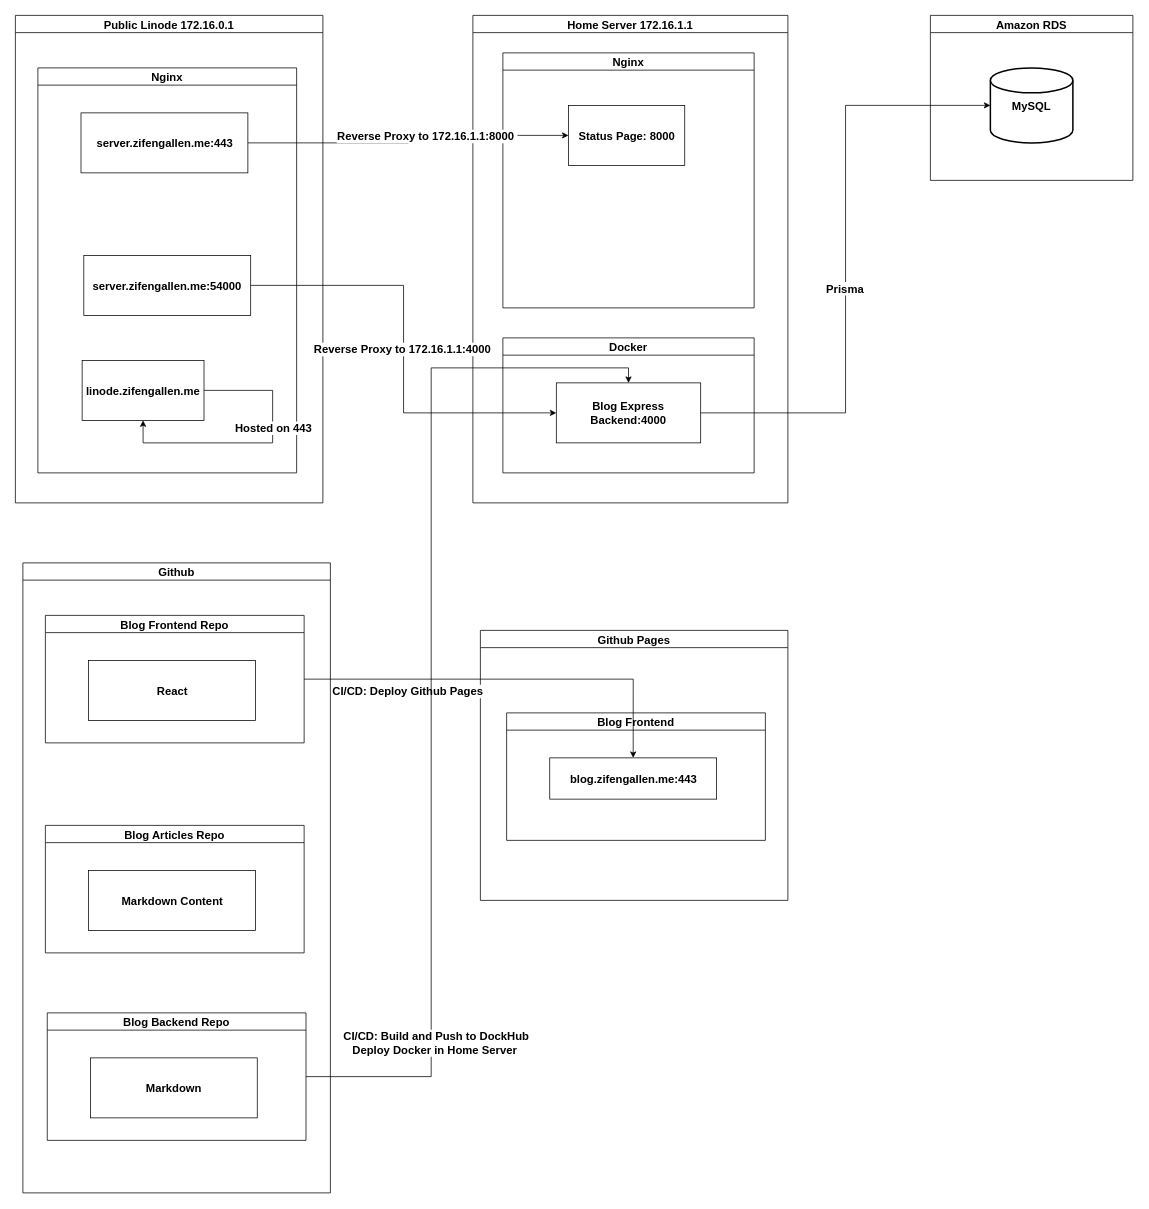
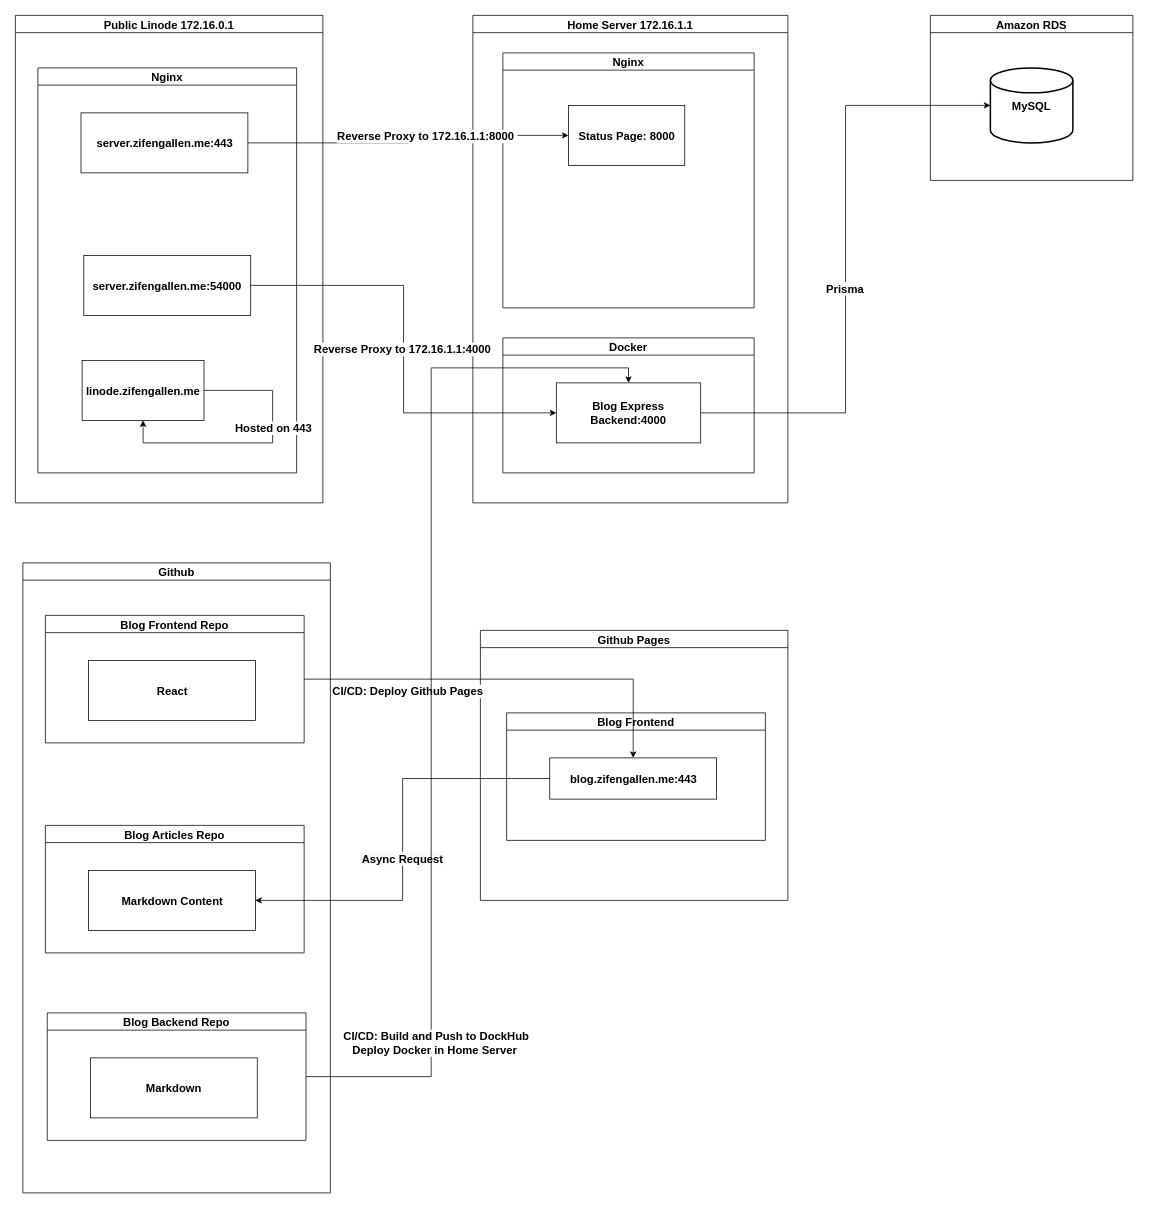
edge "blog.zifengallen.me:443" -> "Markdown Content": added, label "Async Request"
